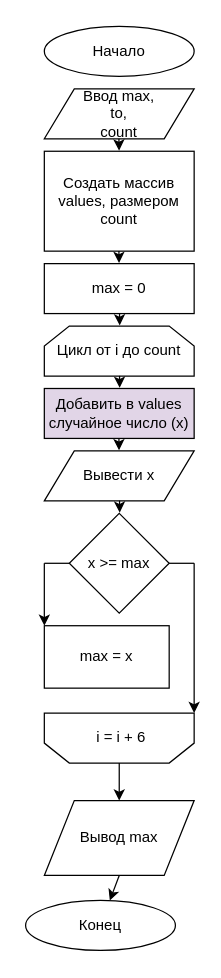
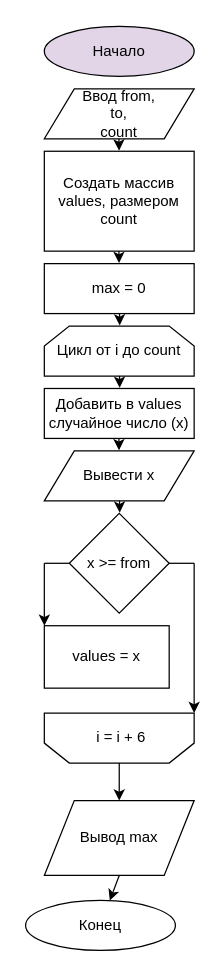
node "Начало": fillcolor #ffffff -> #e1d5e7
node "Ввод max, to, count": label "Ввод max, to, count" -> "Ввод from, to, count"
node "Добавить в values случайное число (x)": fillcolor #e1d5e7 -> #ffffff
node "x >= max": label "x >= max" -> "x >= from"
node "max = x": label "max = x" -> "values = x"
